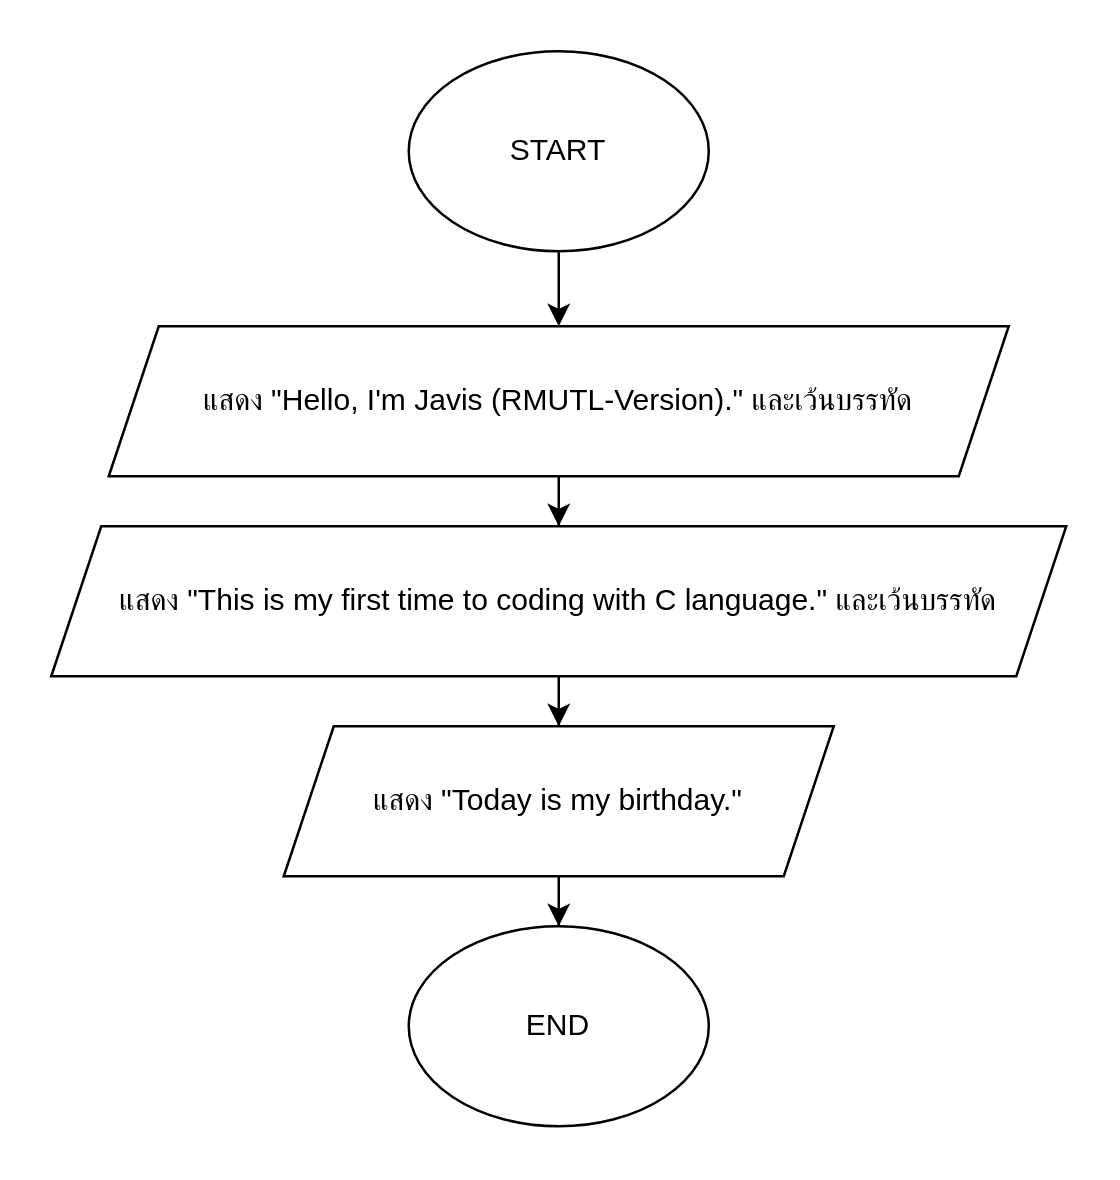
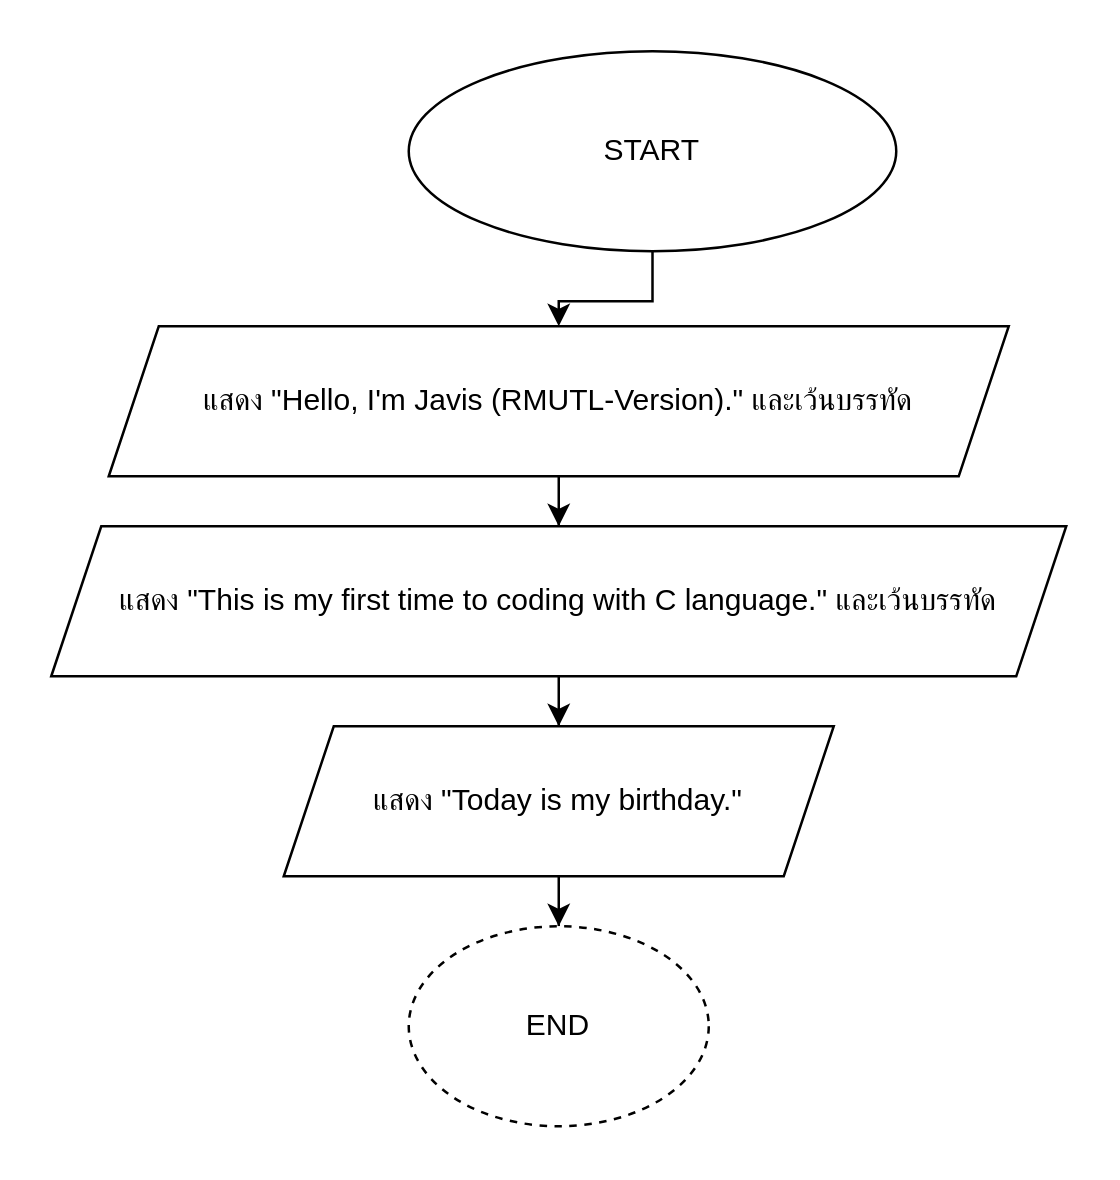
node "START": size 300x200 -> 488x200
node "END": style solid -> dashed
